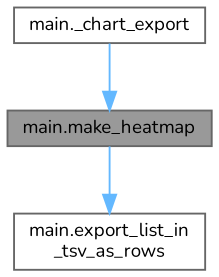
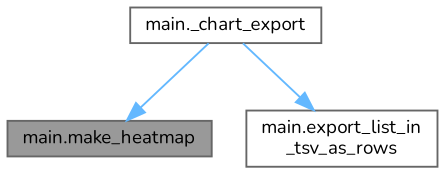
edge "main.make_heatmap" -> "main.export_list_in _tsv_as_rows": now "main._chart_export" -> "main.export_list_in _tsv_as_rows"
